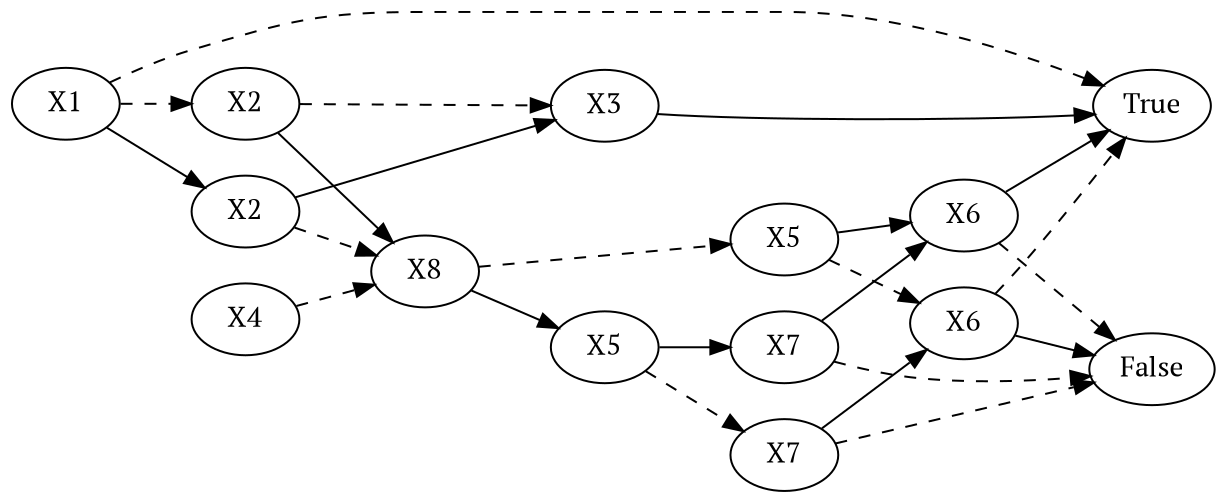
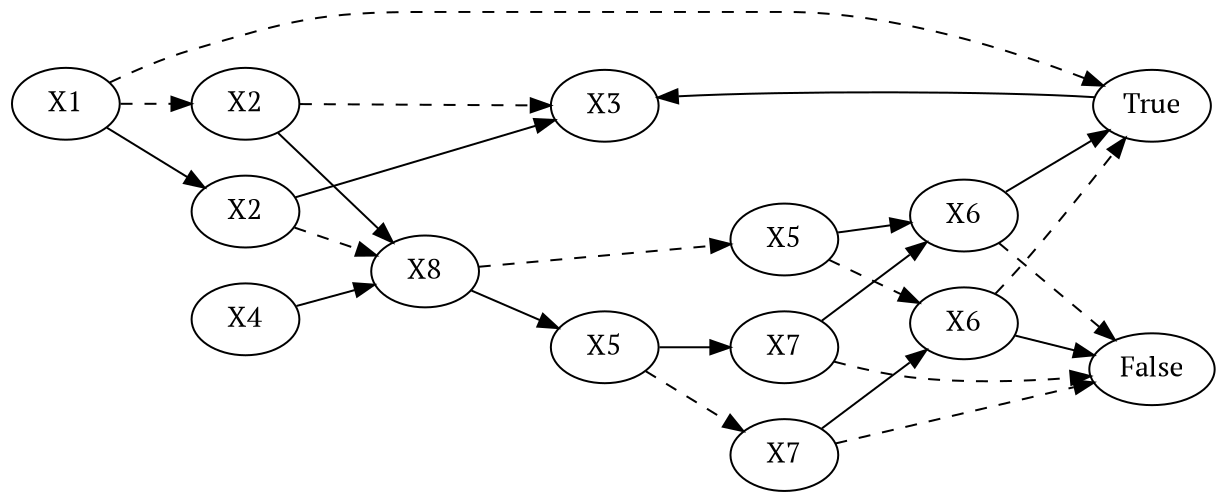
edge "X3" -> "True": reversed
edge "X4" -> "X8": style dashed -> solid
